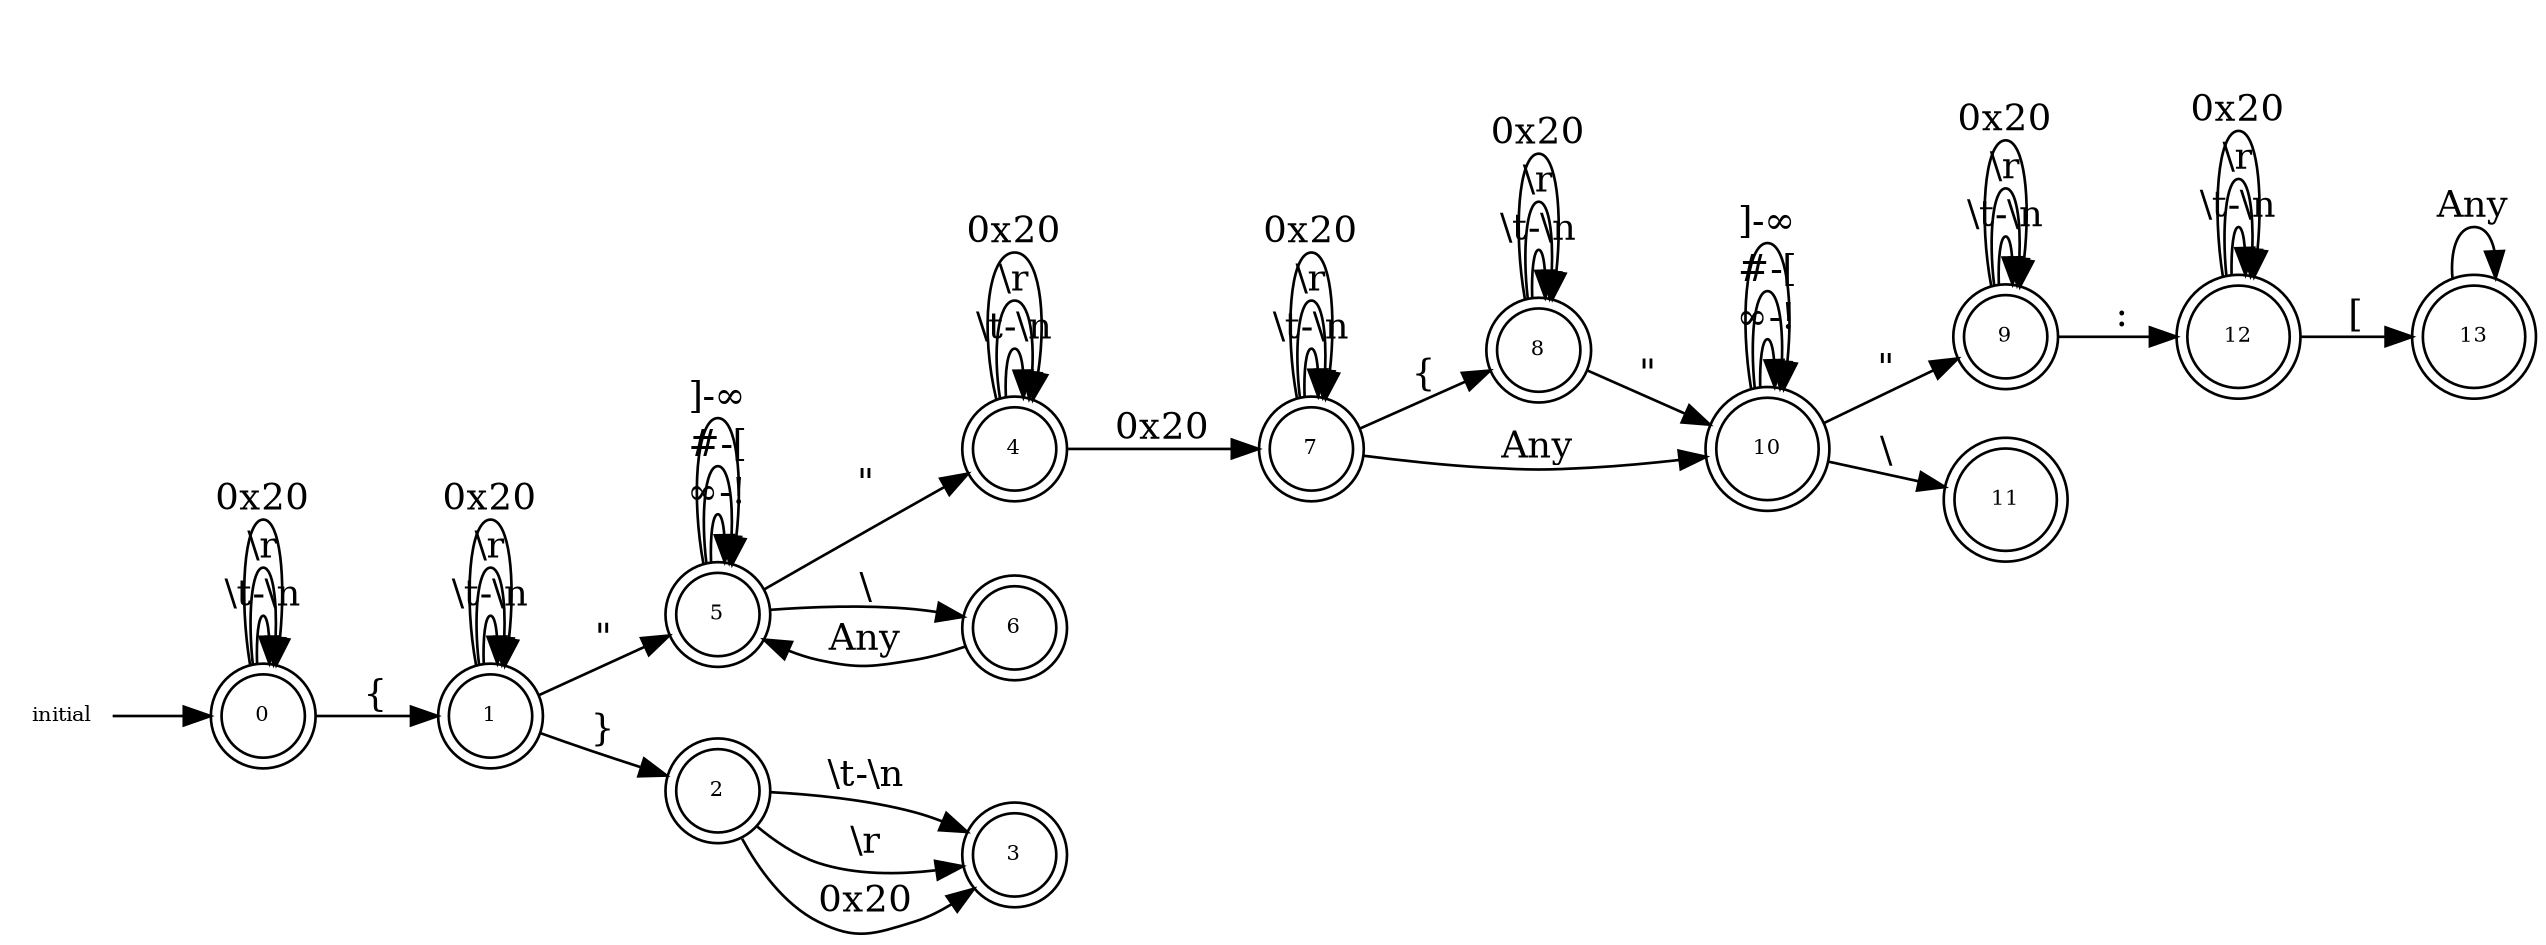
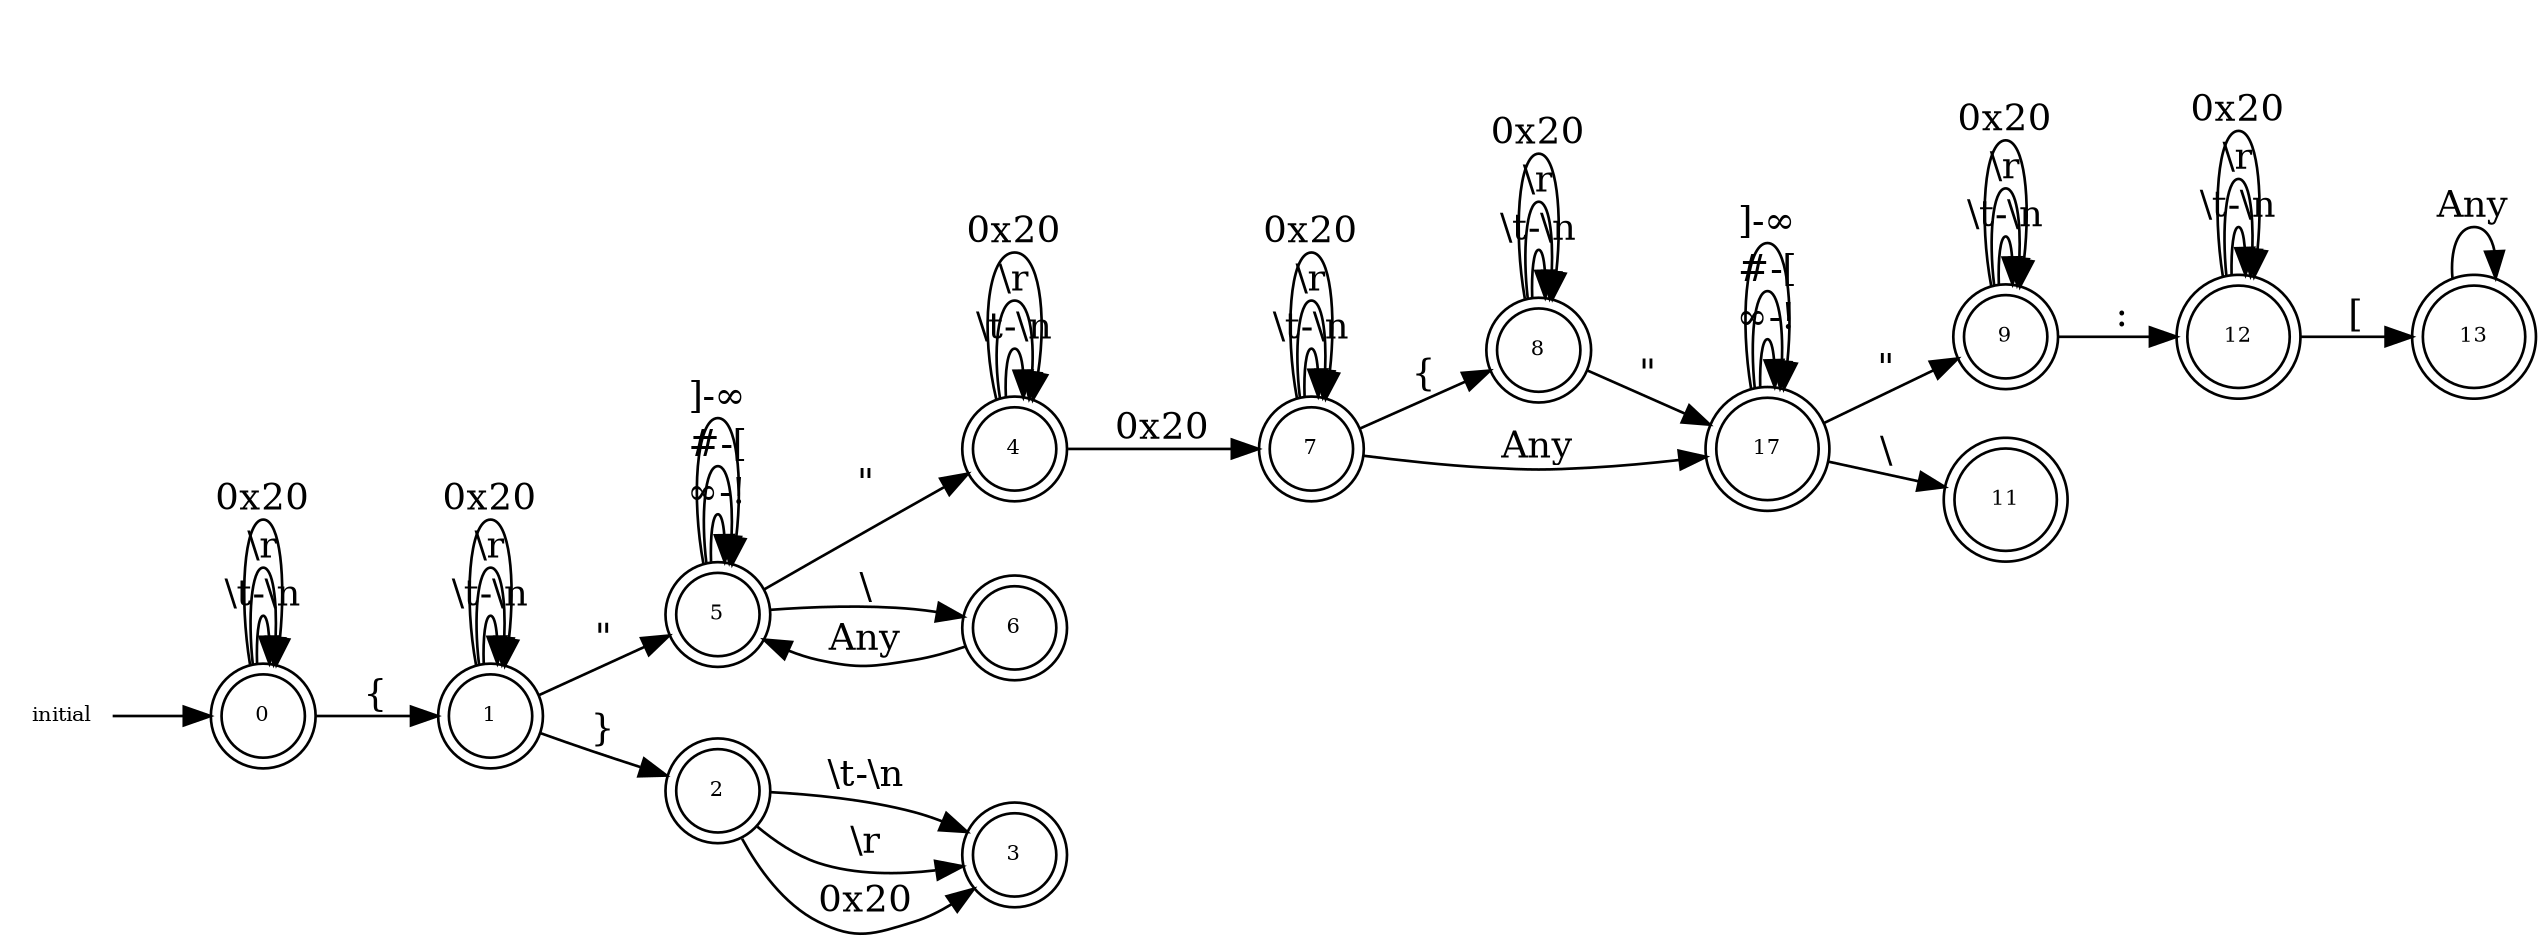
node "10": label "10" -> "17"
